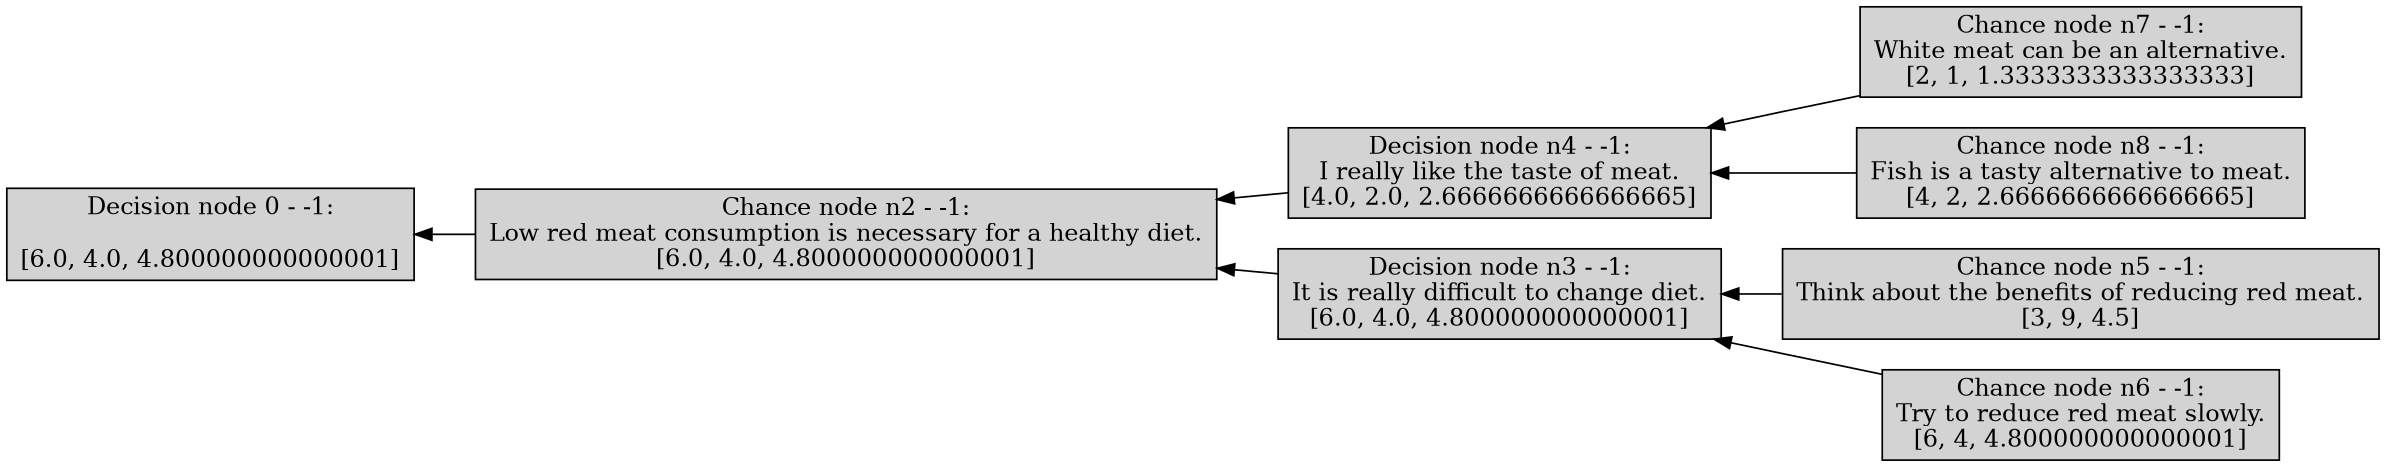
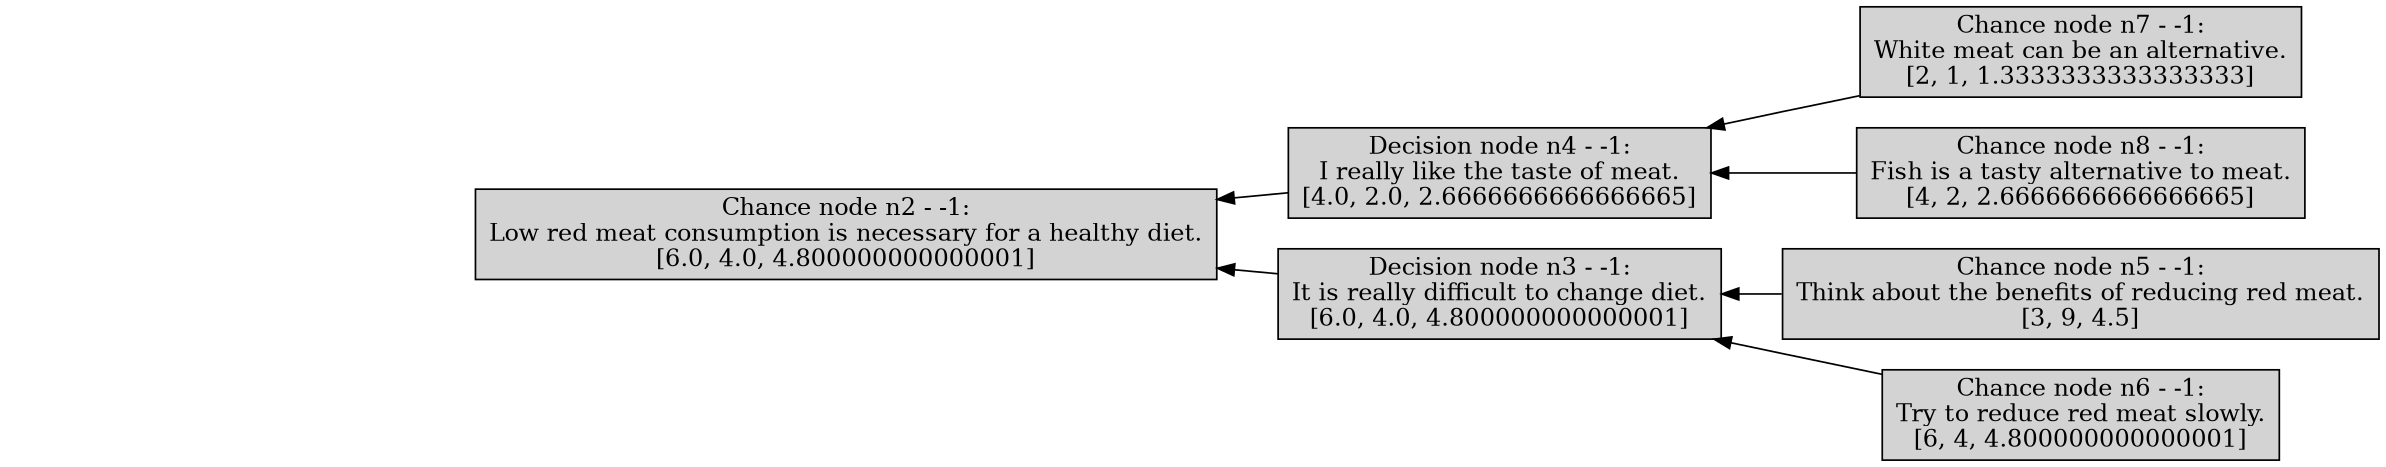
node "Decision node 0 - -1: [6.0, 4.0, 4.800000000000001]": removed
